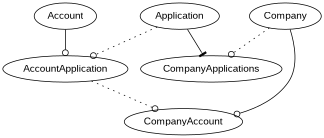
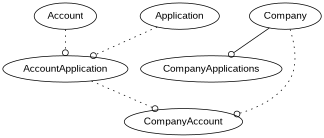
edge "Account" -> "AccountApplication": style solid -> dotted
edge "Company" -> "CompanyApplications": style dotted -> solid
edge "Application" -> "CompanyApplications": removed
edge "Company" -> "CompanyAccount": style solid -> dotted
